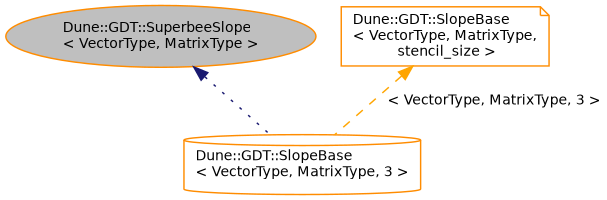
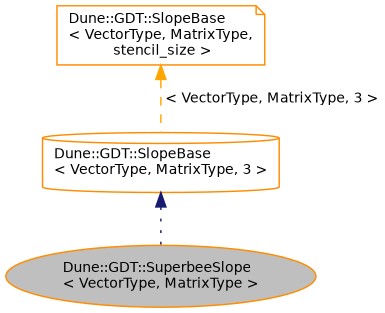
edge "Dune::GDT::SlopeBase < VectorType, MatrixType, 3 >" -> "Dune::GDT::SuperbeeSlope < VectorType, MatrixType >": reversed
